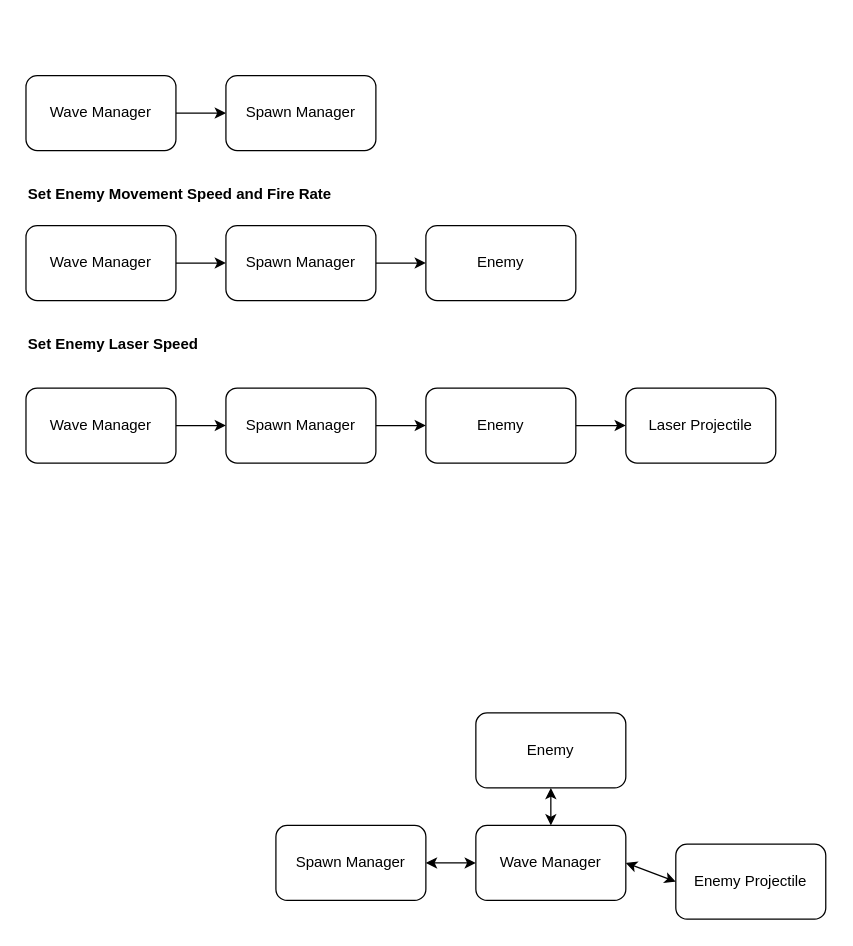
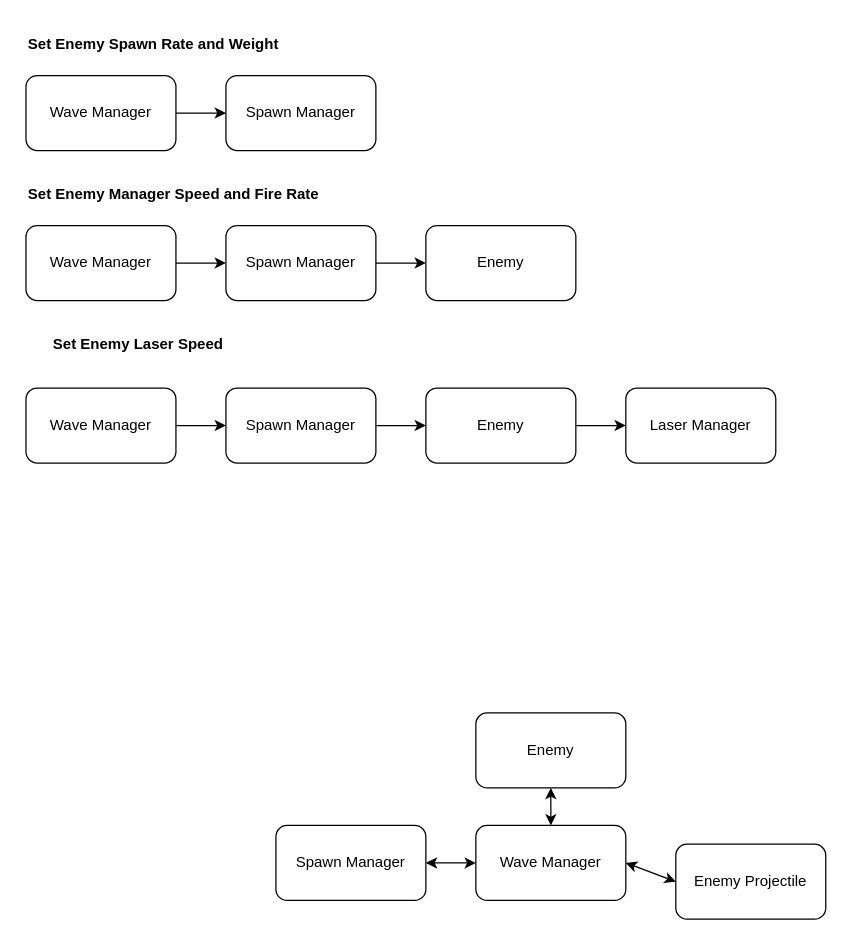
node "Set Enemy Spawn Rate and Weight": added
node "Set Enemy Movement Speed and Fire Rate": label "Set Enemy Movement Speed and Fire Rate" -> "Set Enemy Manager Speed and Fire Rate"
node "Set Enemy Laser Speed": moved (401, 344) -> (426, 344)
node "Laser Projectile": label "Laser Projectile" -> "Laser Manager"
